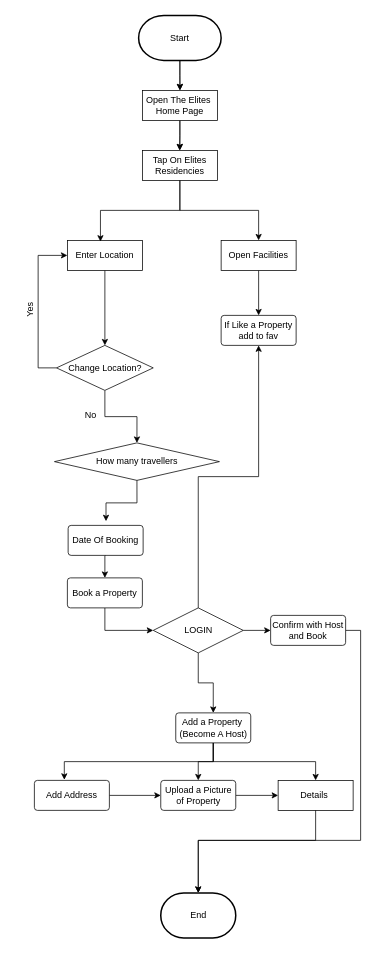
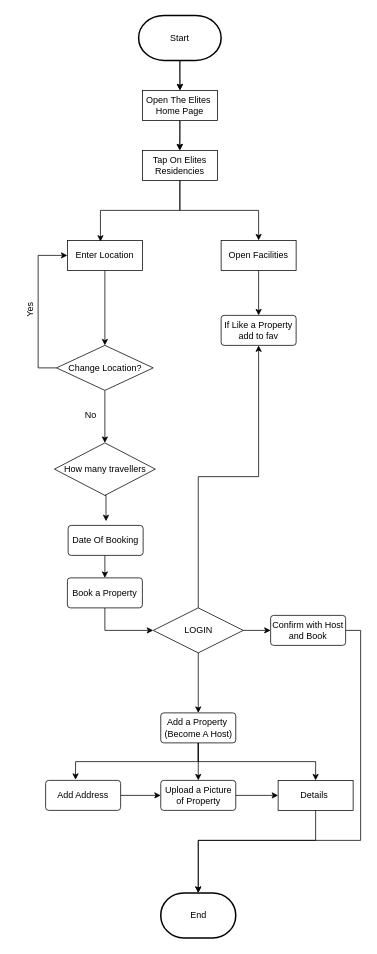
node "How many travellers": size 165x38 -> 101x53
node "Add a Property (Become A Host)": moved (213, 728) -> (198, 728)
node "Add Address": moved (72, 795) -> (83, 795)
